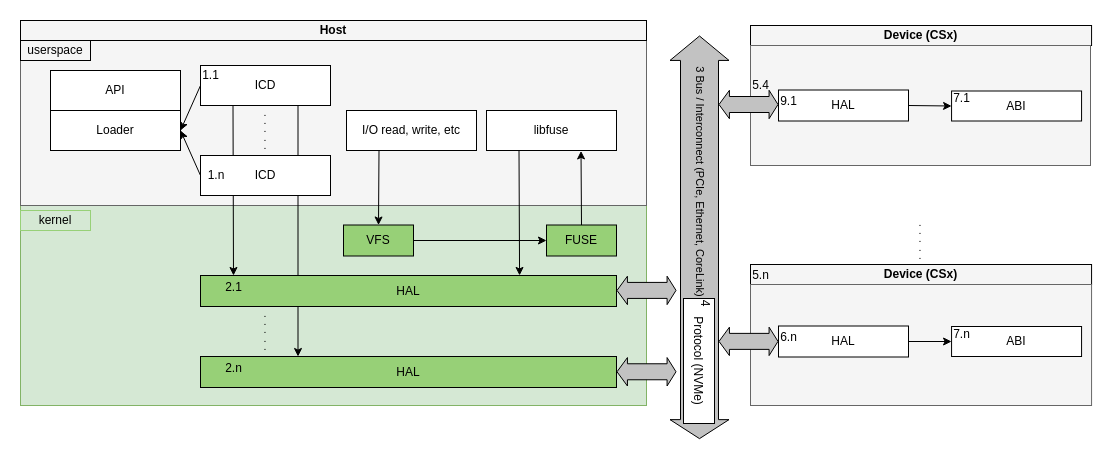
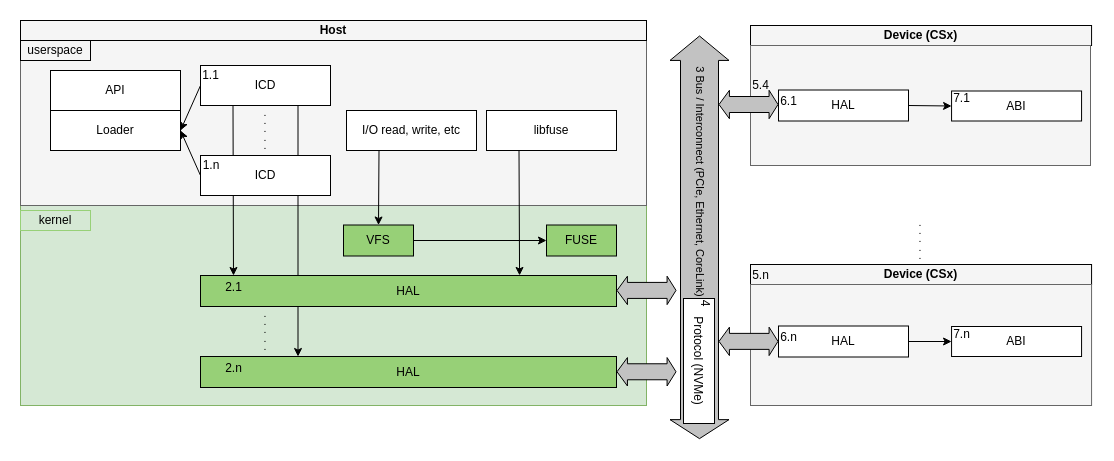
node "9.1": label "9.1" -> "6.1"
node "1.n": moved (216, 176) -> (211, 166)
edge "FUSE" -> "libfuse": removed
